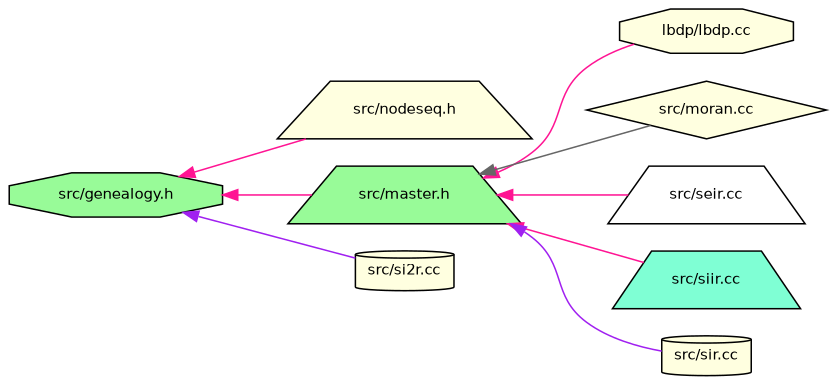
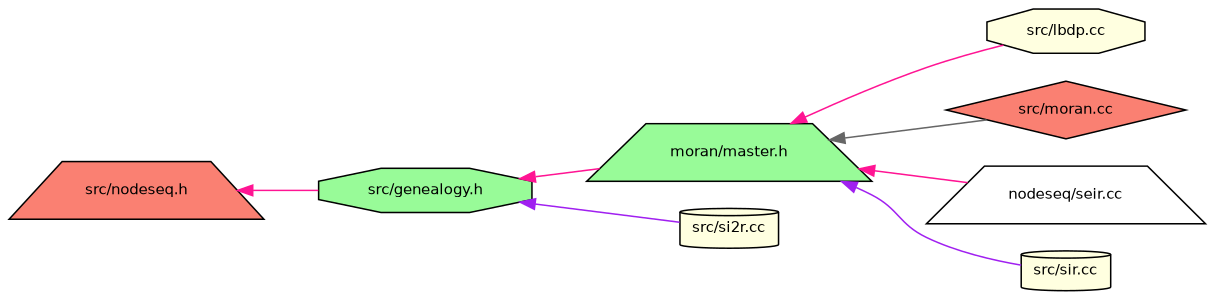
node "lbdp/lbdp.cc": label "lbdp/lbdp.cc" -> "src/lbdp.cc"
node "src/nodeseq.h": fillcolor lightyellow -> salmon
node "src/moran.cc": fillcolor lightyellow -> salmon
edge "src/nodeseq.h" -> "src/genealogy.h": reversed
node "src/master.h": label "src/master.h" -> "moran/master.h"
node "src/seir.cc": label "src/seir.cc" -> "nodeseq/seir.cc"
node "src/siir.cc": removed
